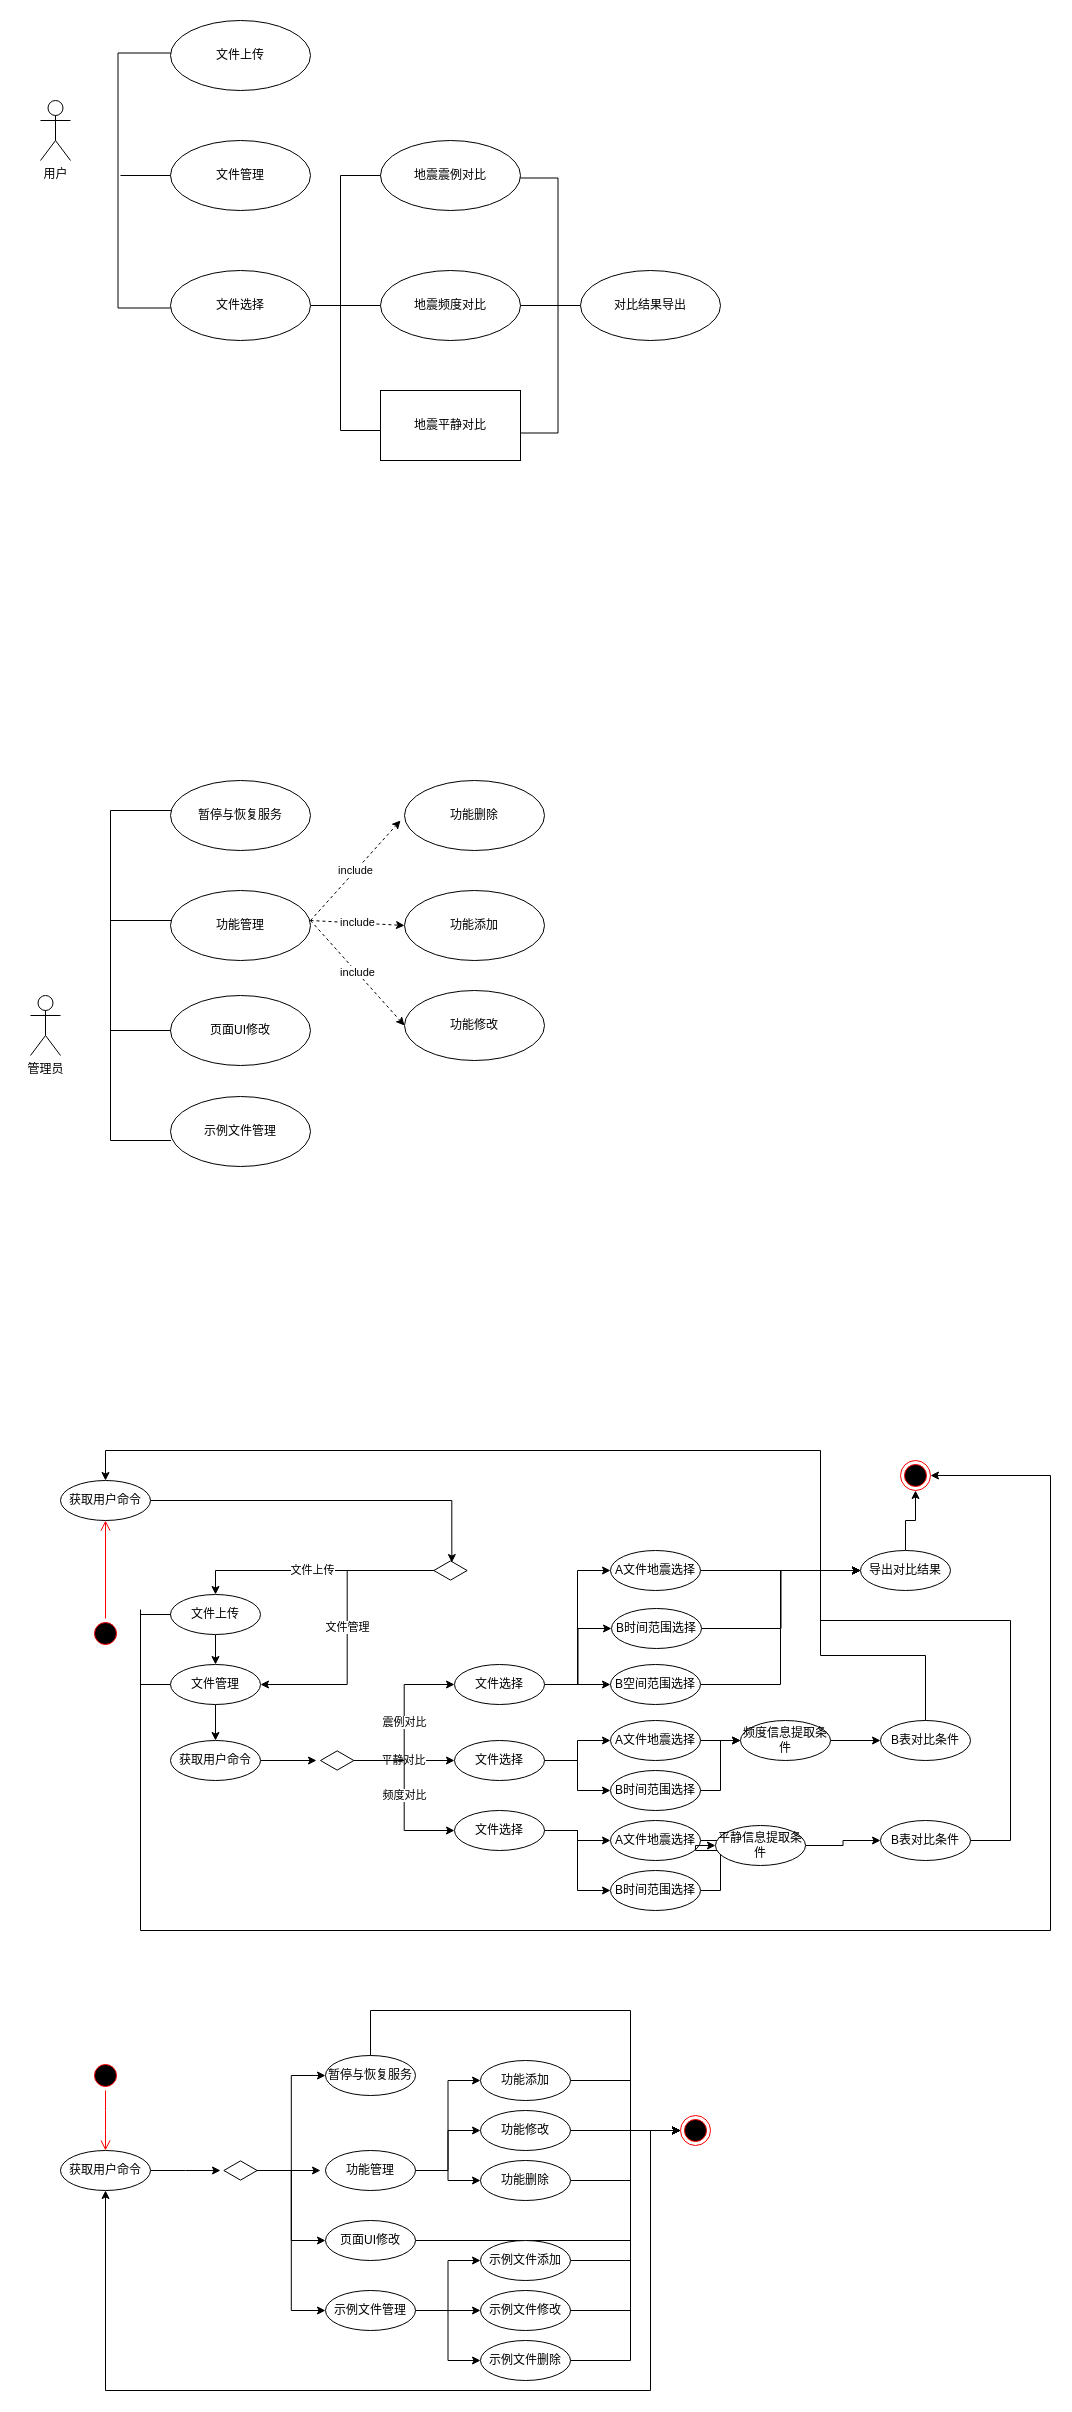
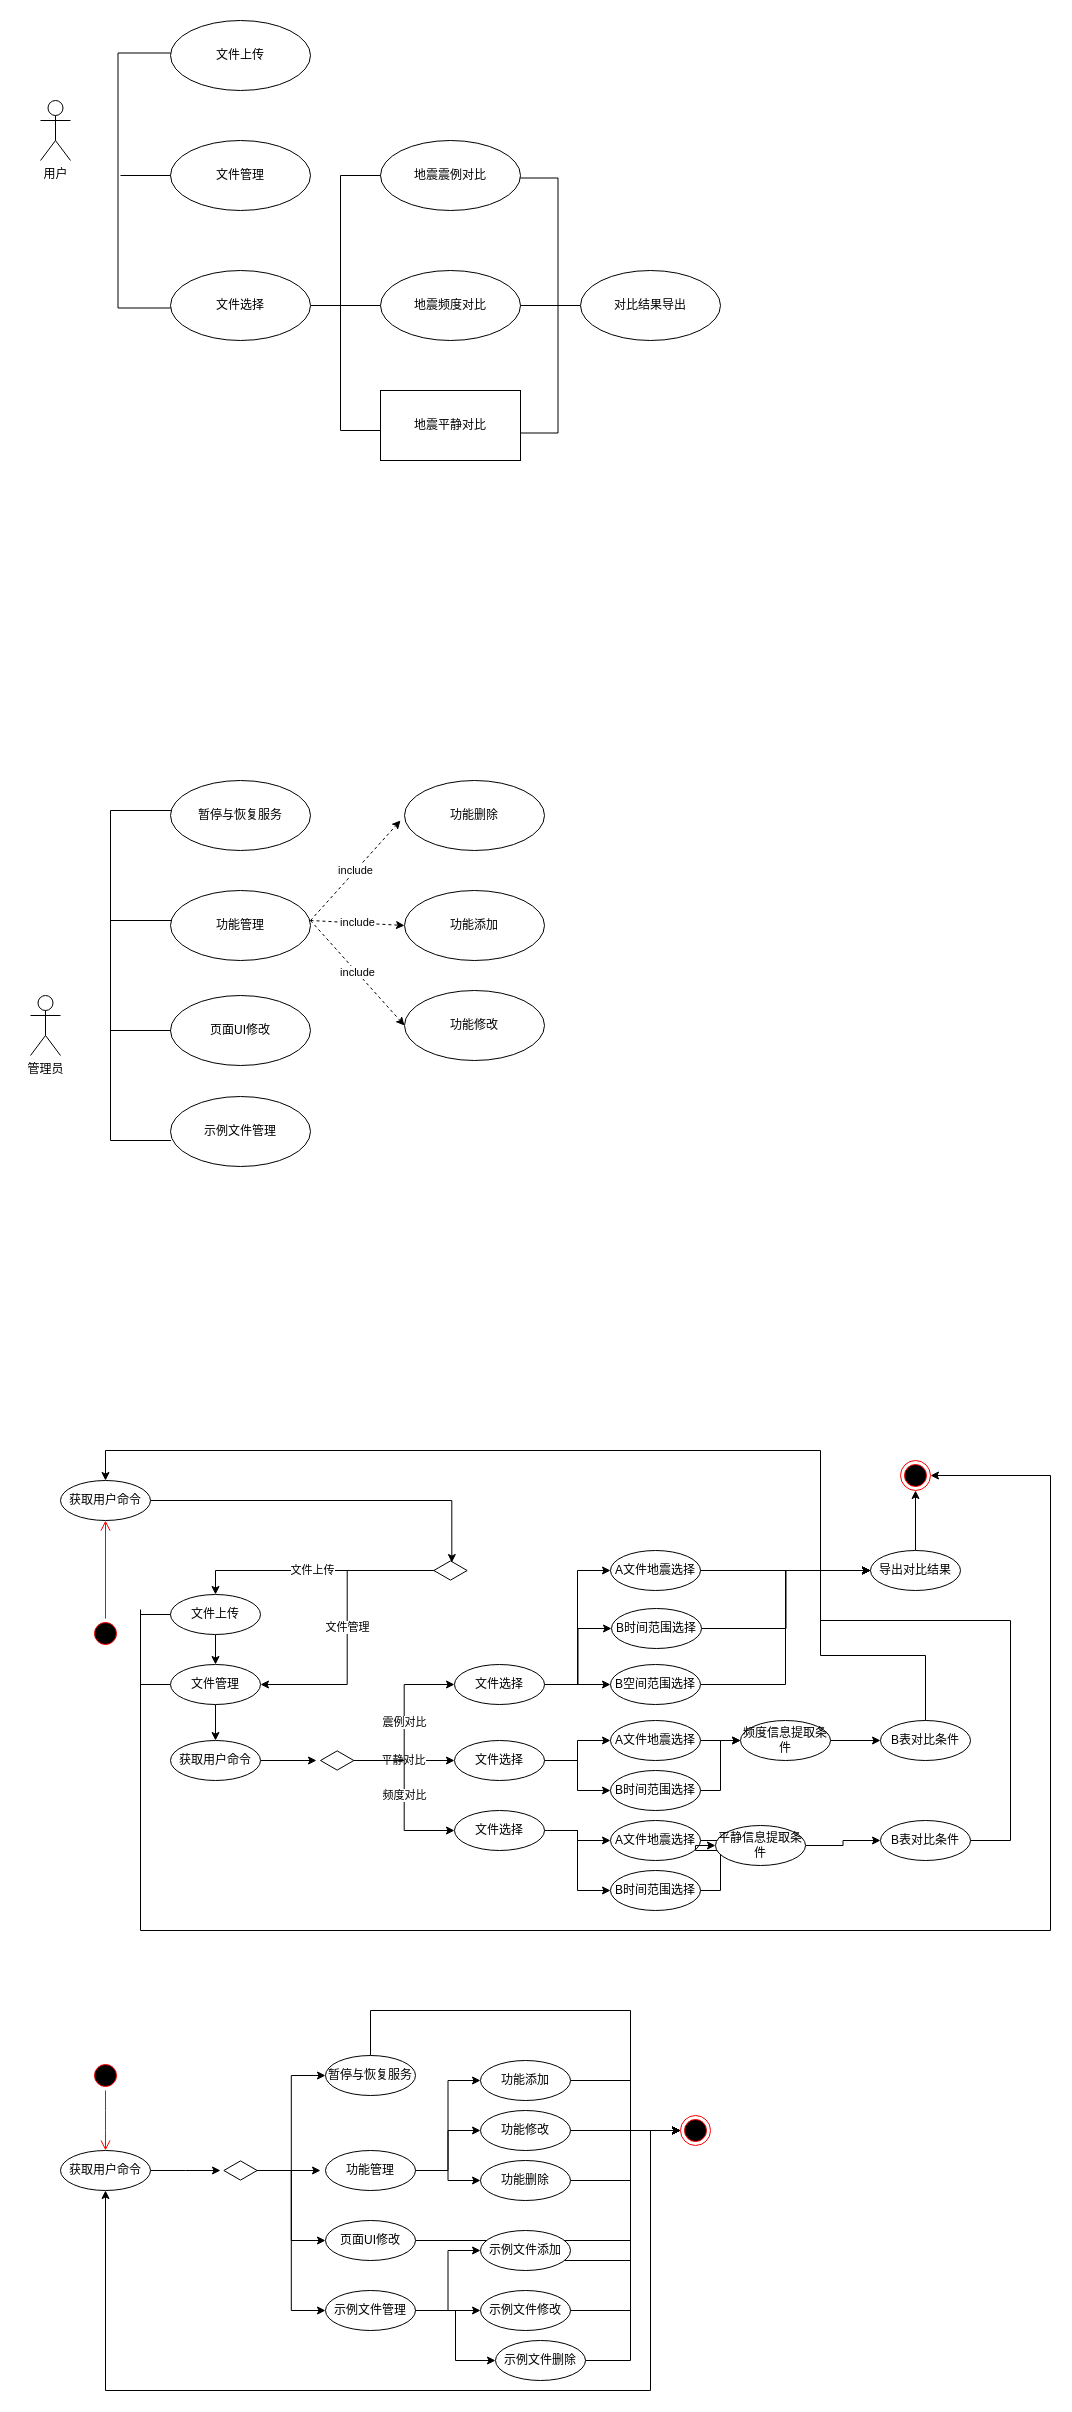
node "导出对比结果": moved (906, 1571) -> (916, 1571)
node "示例文件添加": moved (526, 2261) -> (526, 2251)
node "示例文件删除": moved (526, 2361) -> (541, 2361)
